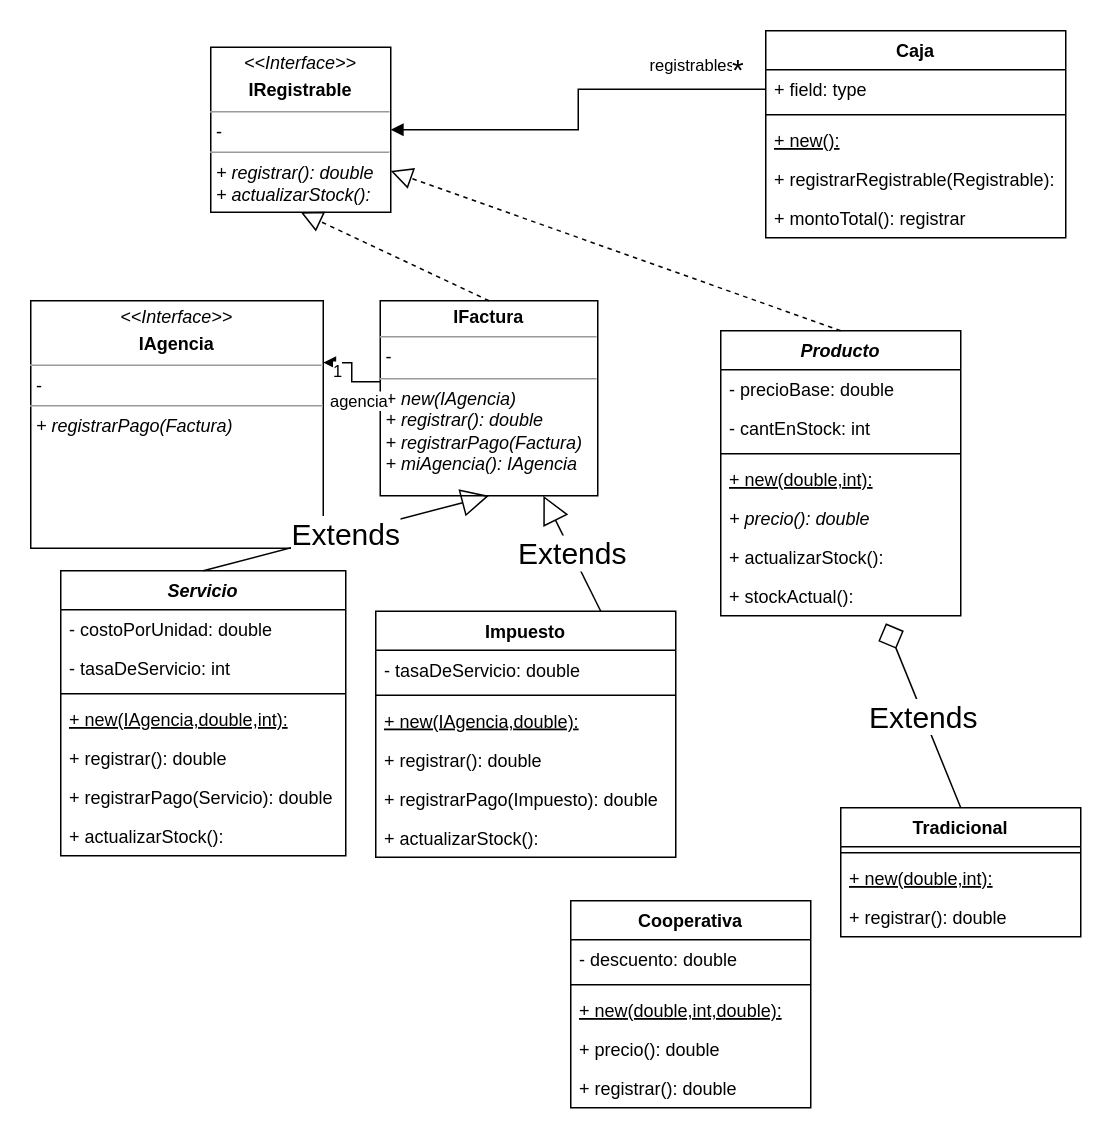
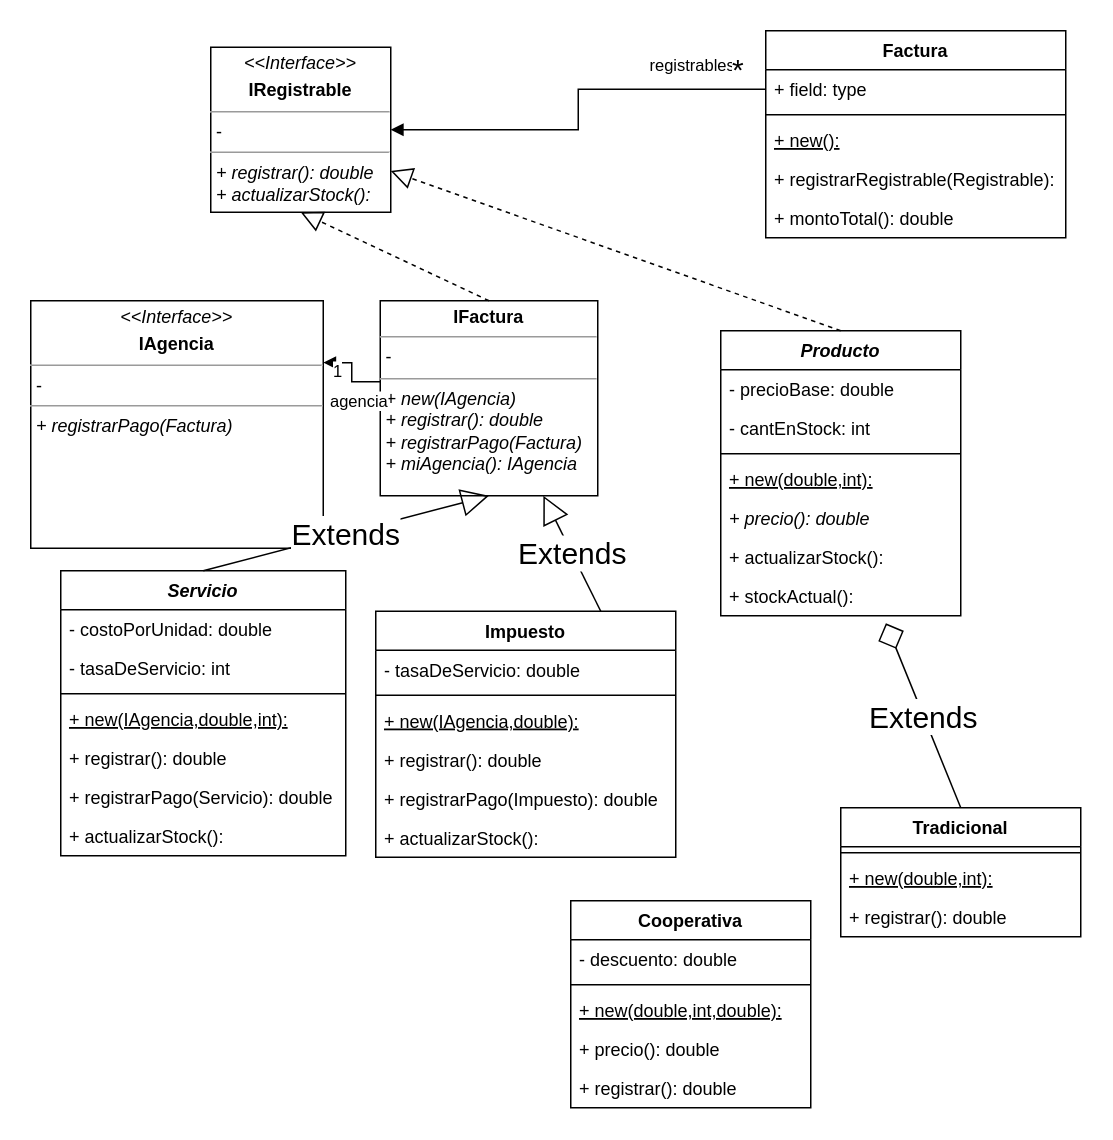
node "Caja": label "Caja" -> "Factura"
node "+ montoTotal(): registrar": label "+ montoTotal(): registrar" -> "+ montoTotal(): double"
